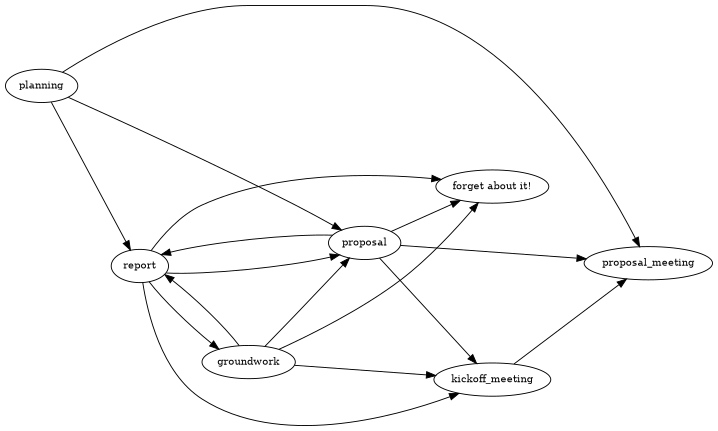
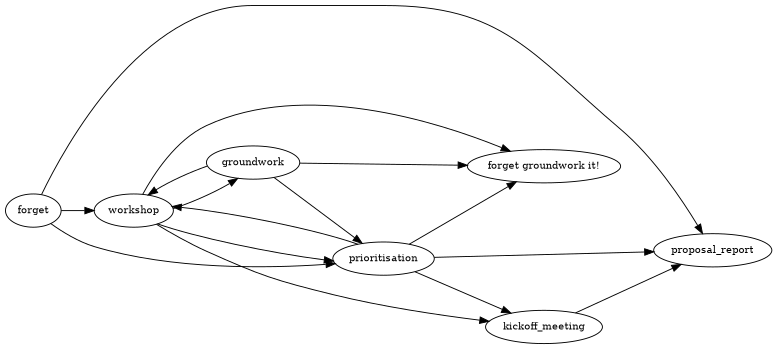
node "planning": label "planning" -> "forget"
node "forget about it!": label "forget about it!" -> "forget groundwork it!"
node "proposal": label "proposal" -> "prioritisation"
node "proposal_meeting": label "proposal_meeting" -> "proposal_report"
node "report": label "report" -> "workshop"
edge "groundwork" -> "kickoff_meeting": removed
